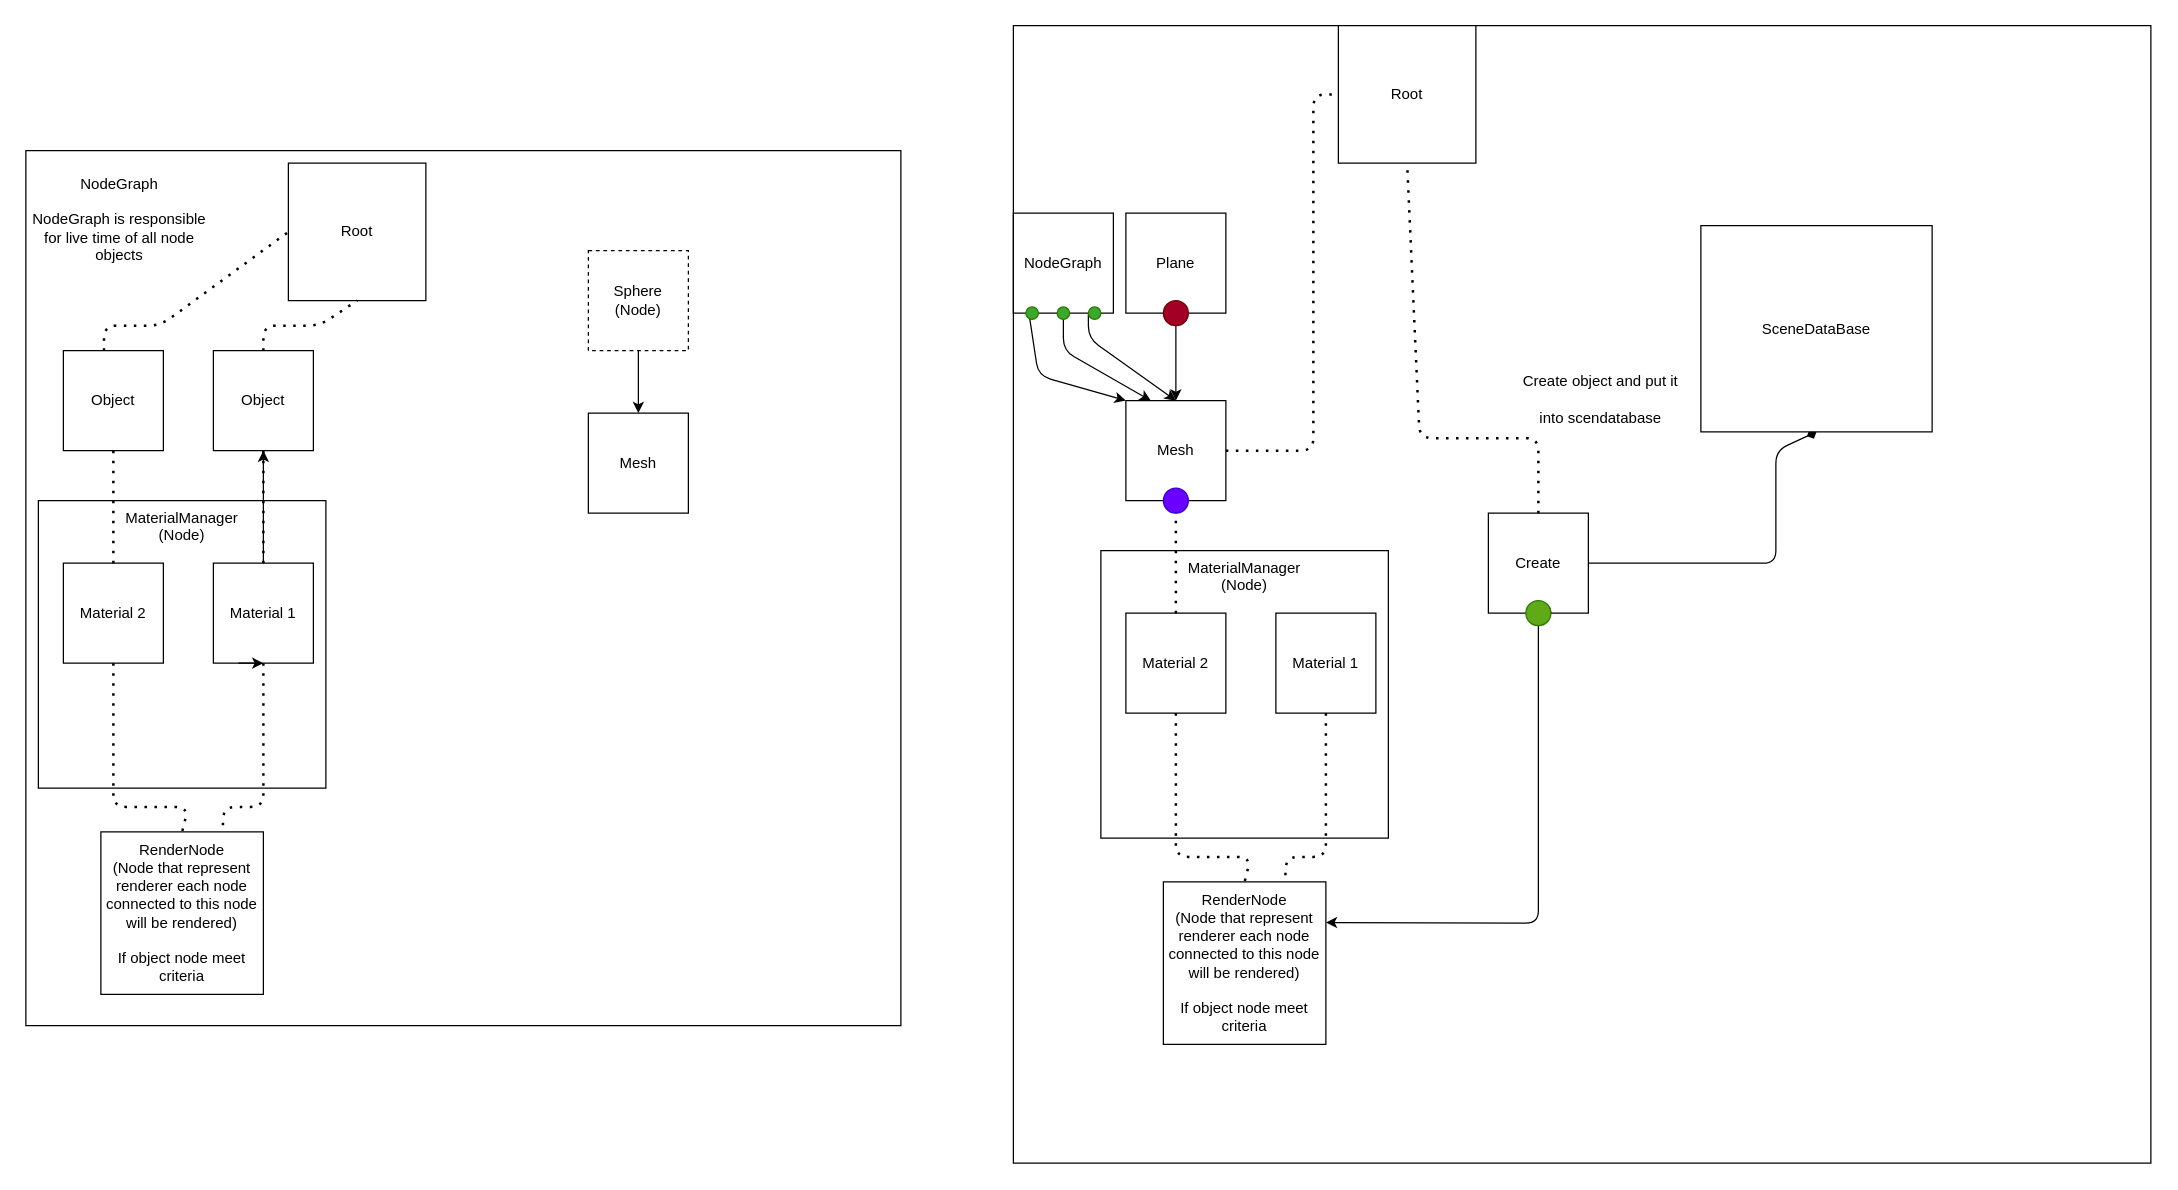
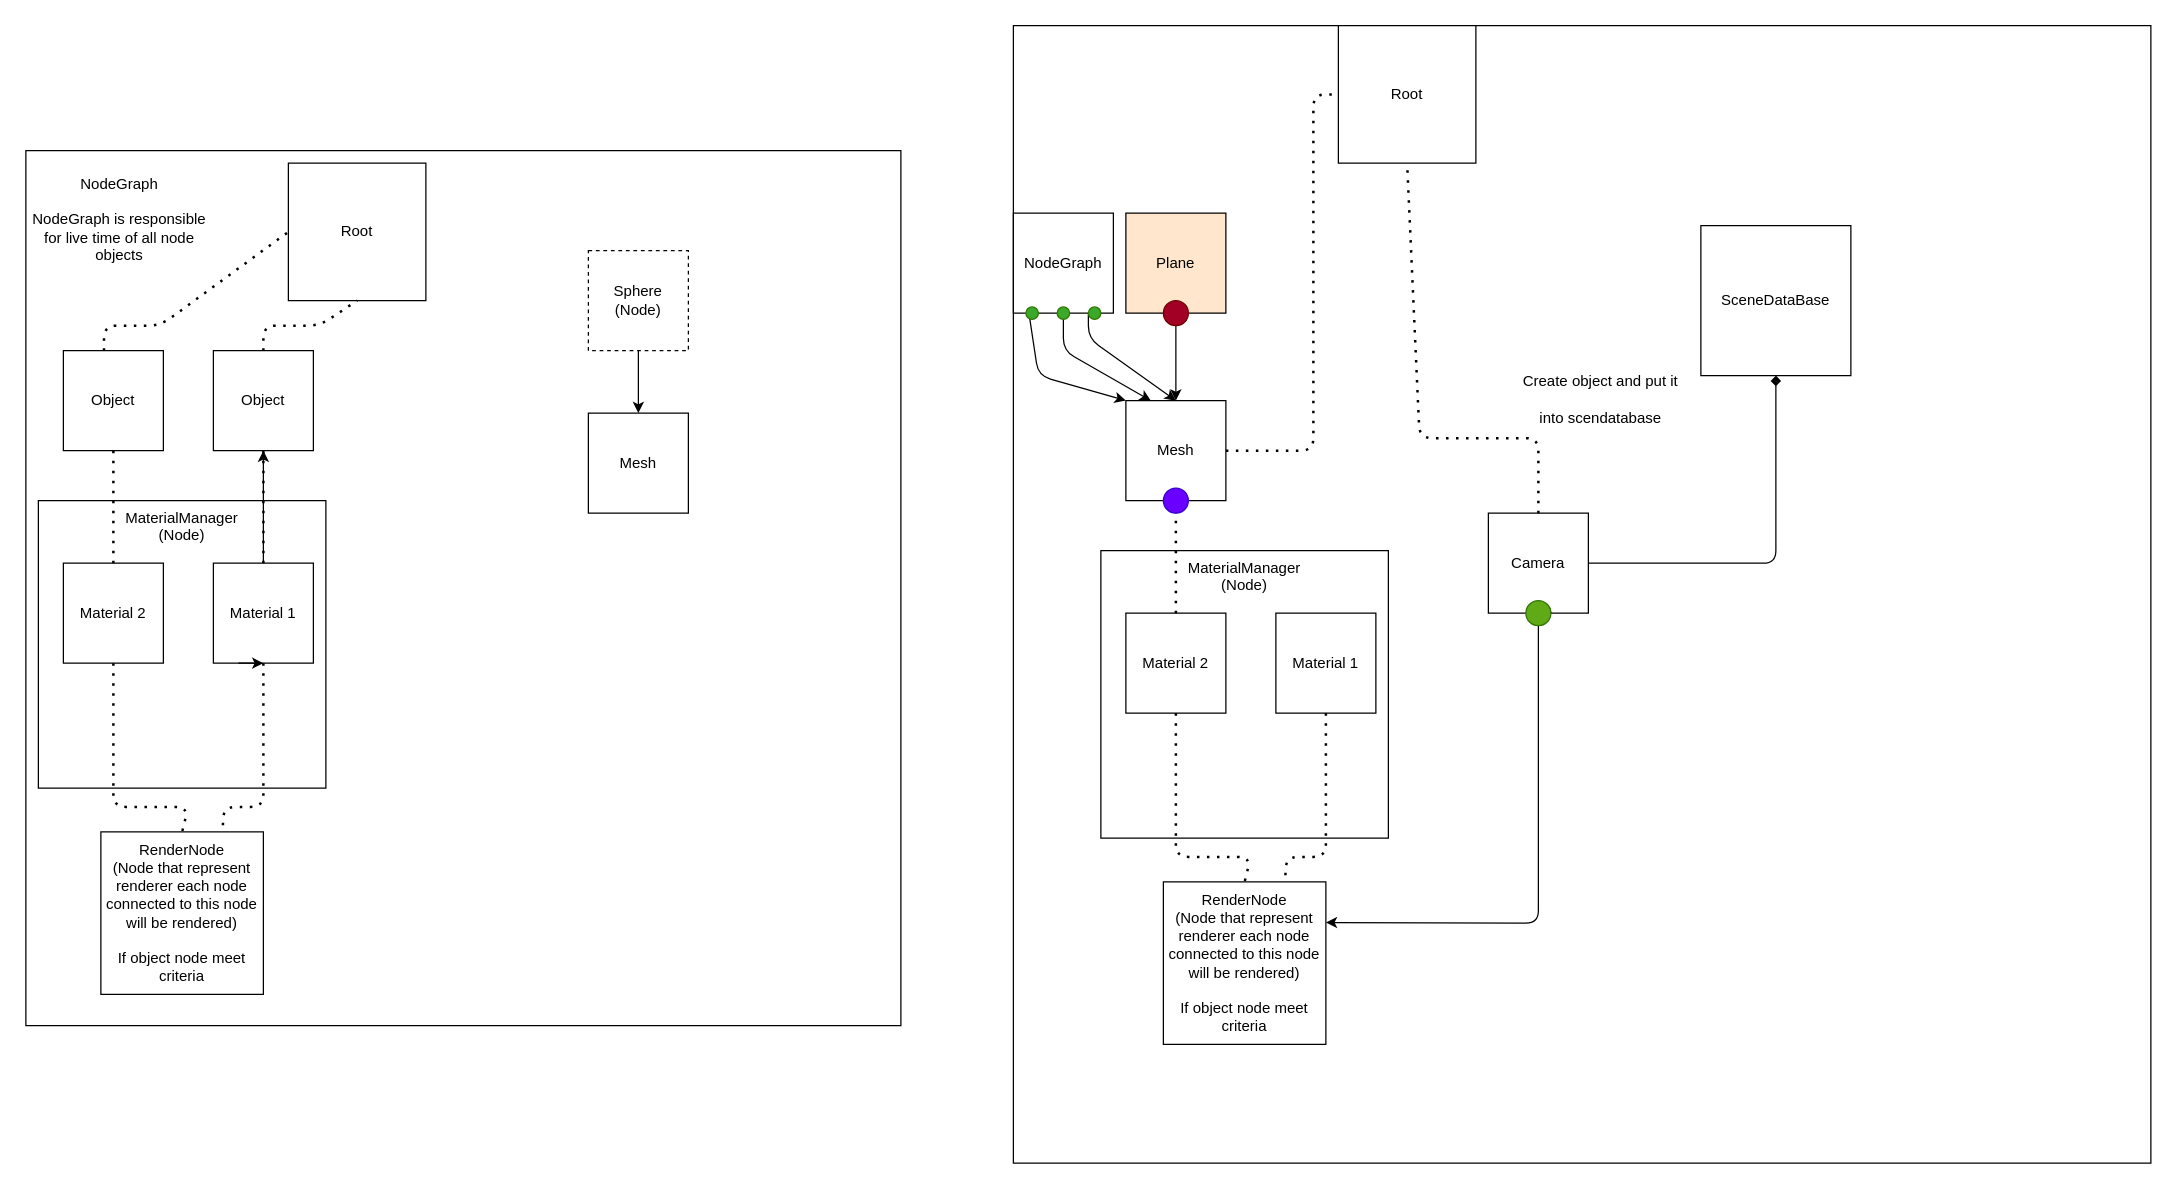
node "Plane": fillcolor #ffffff -> #ffe6cc
node "SceneDataBase": size 231x206 -> 150x150
node "Create": label "Create" -> "Camera"
